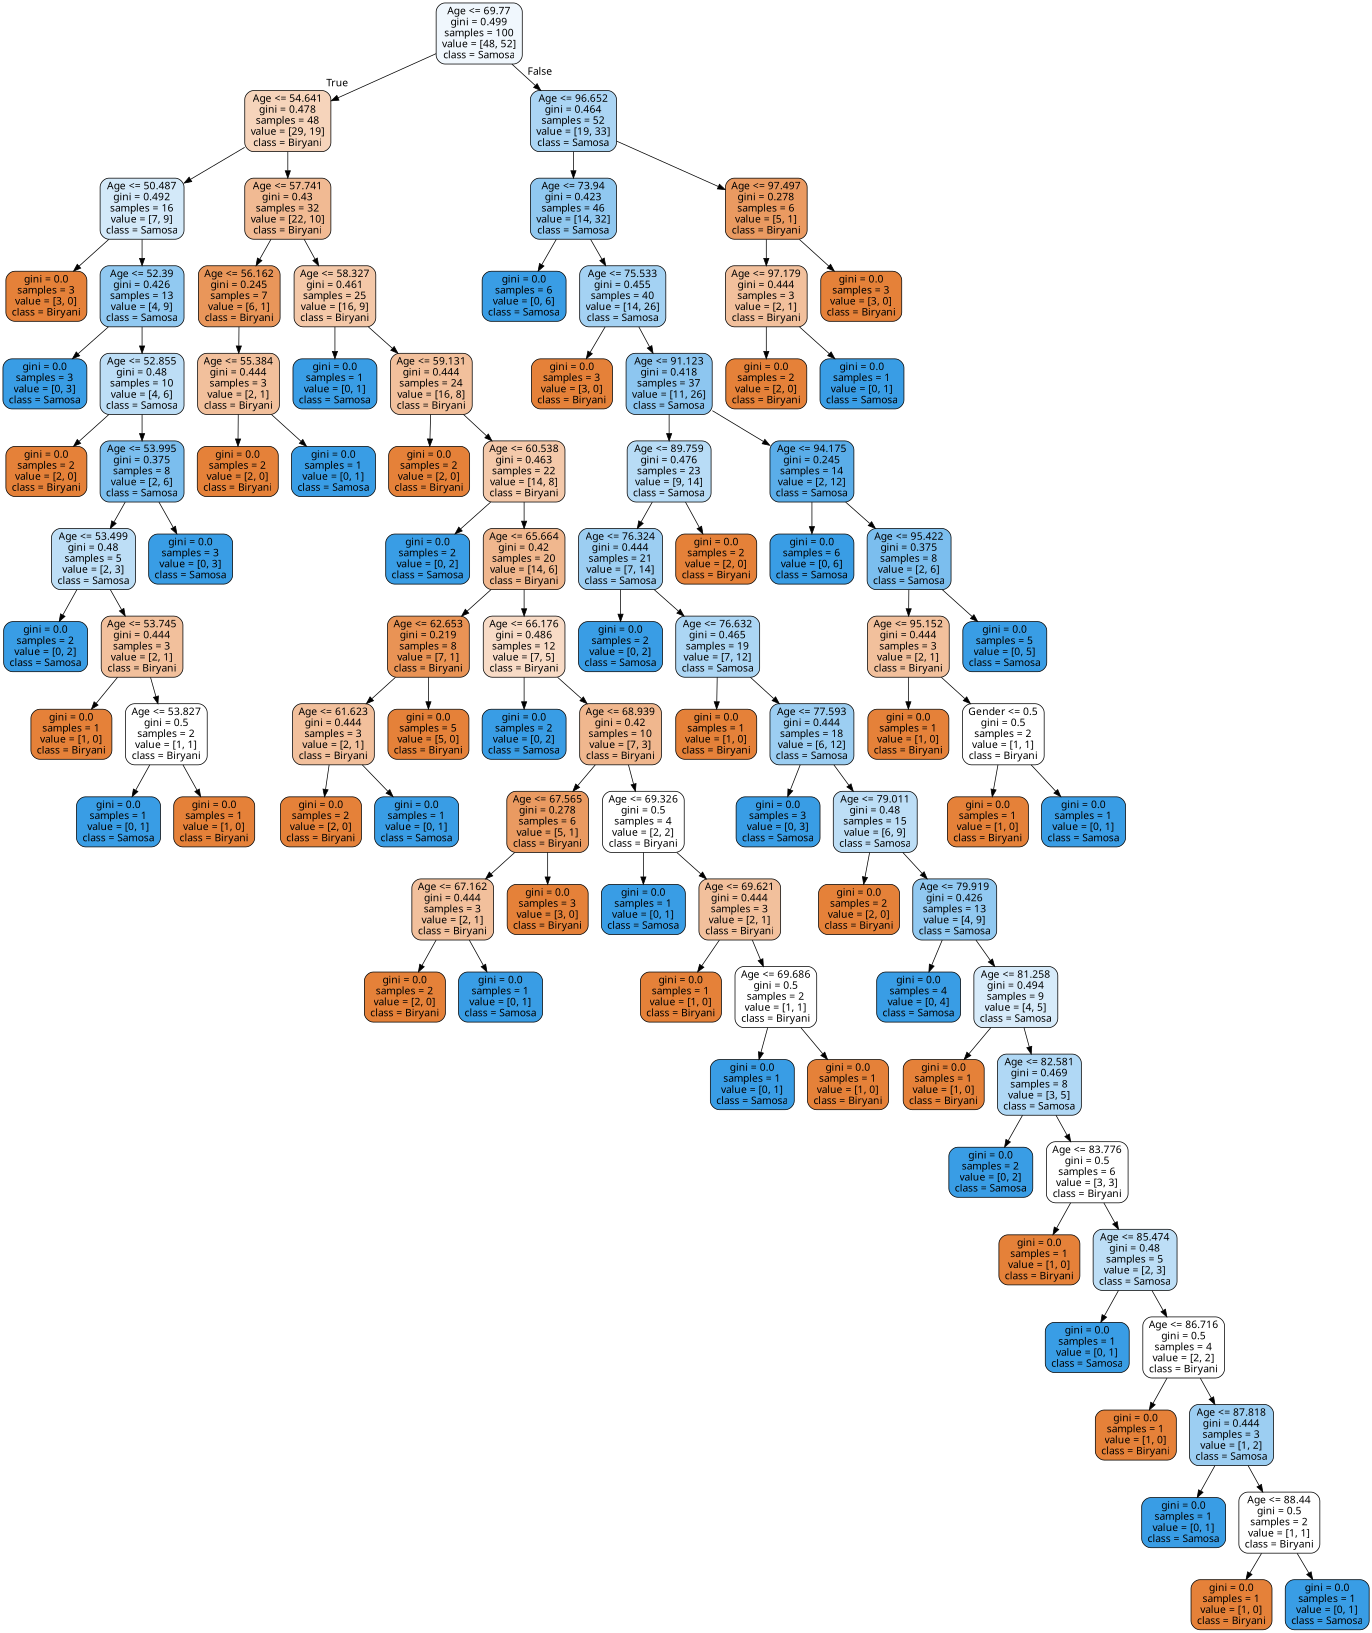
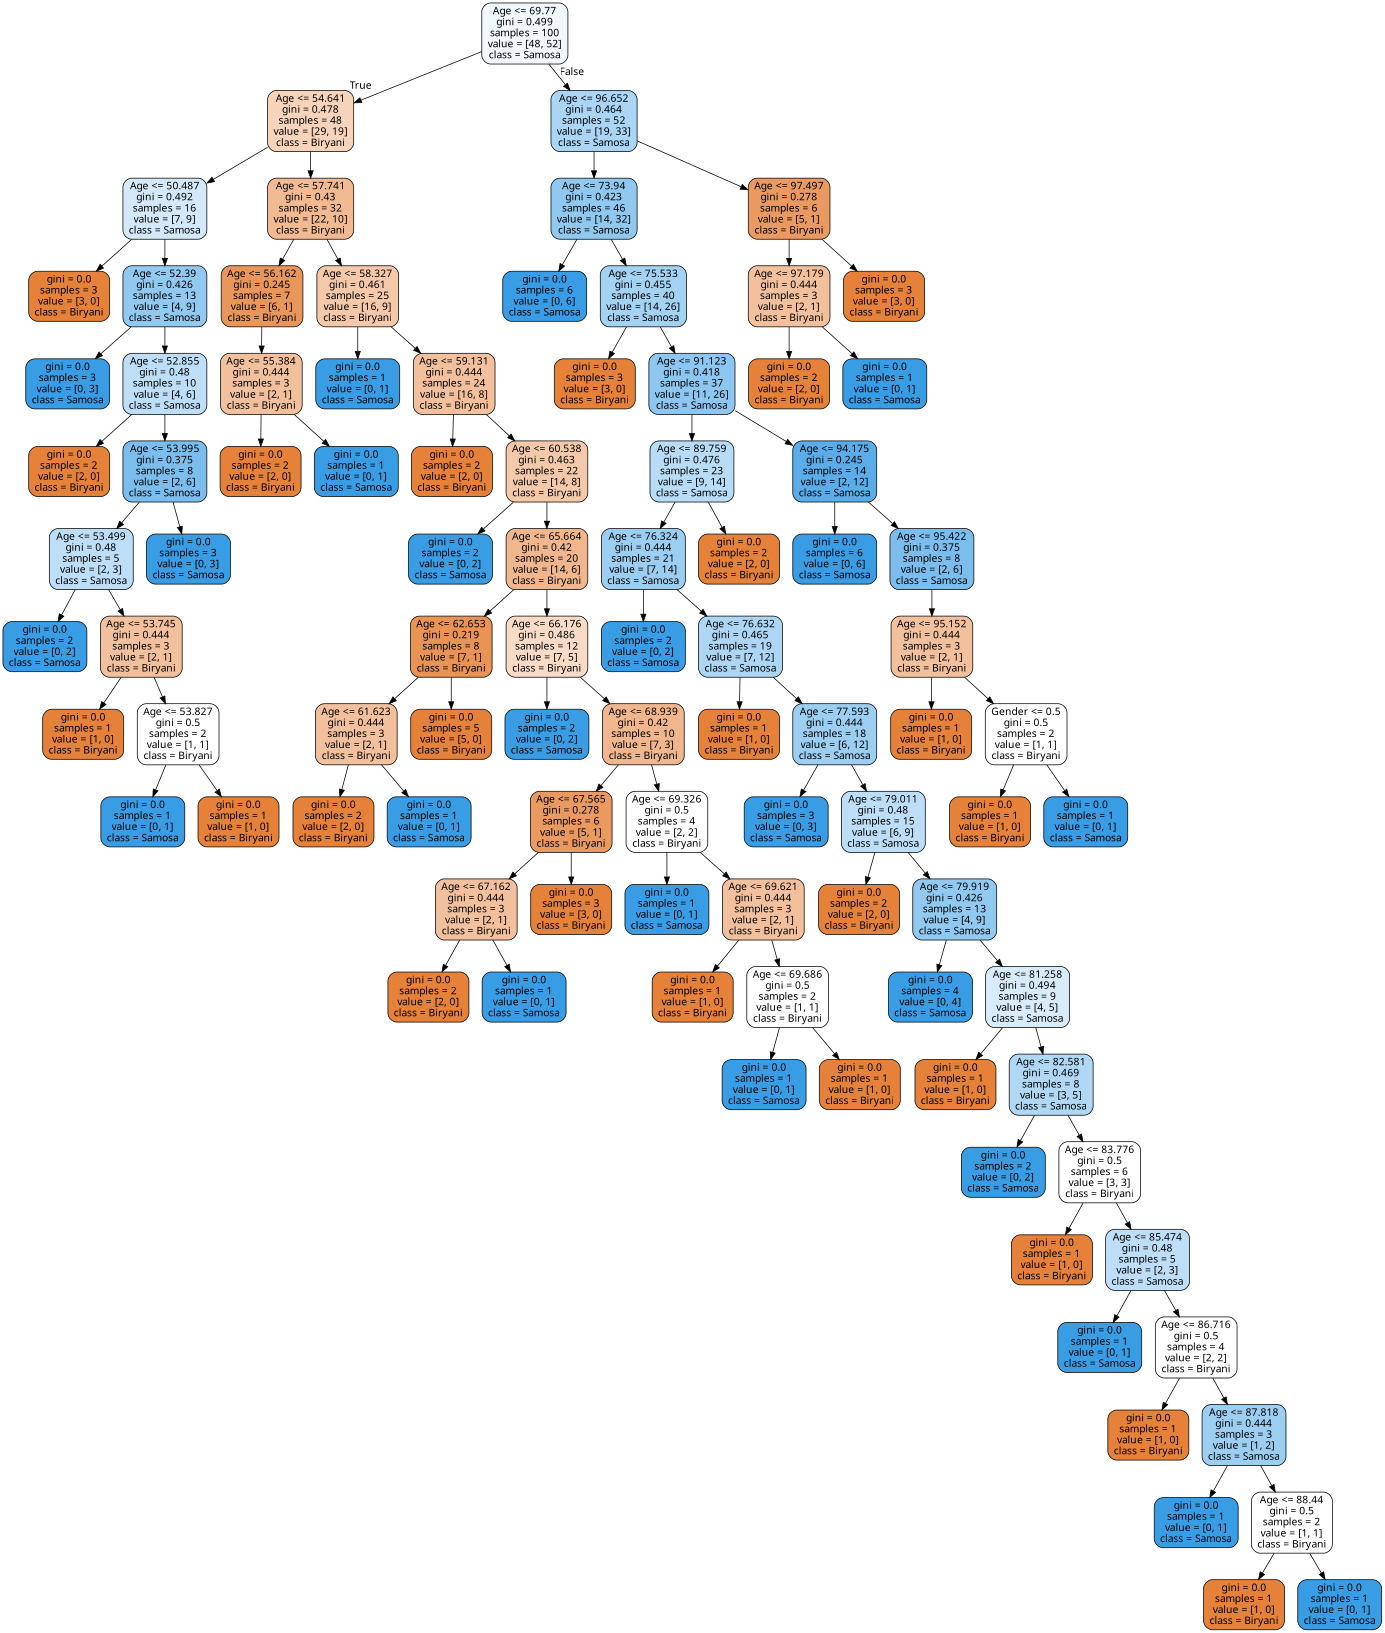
node "gini = 0.0 samples = 5 value = [0, 5] class = Samosa": removed
